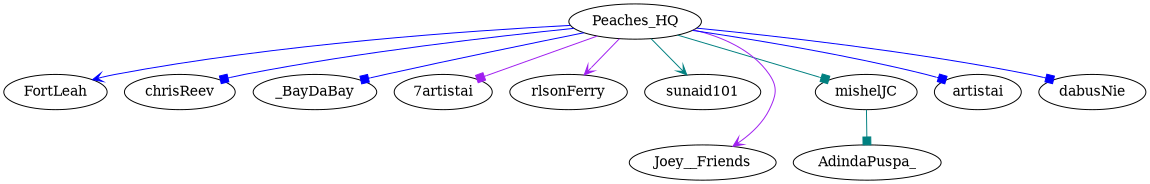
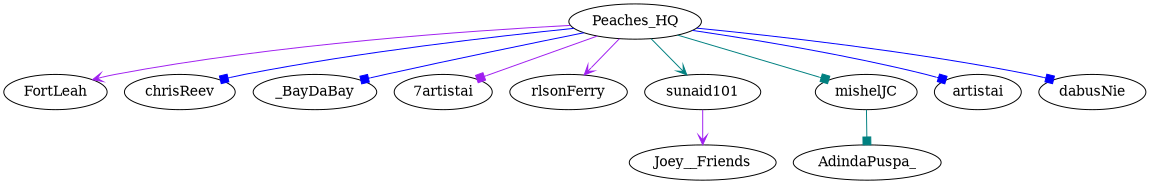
edge "Peaches_HQ" -> "FortLeah": color blue -> purple
edge "Peaches_HQ" -> "Joey__Friends": now "sunaid101" -> "Joey__Friends"
